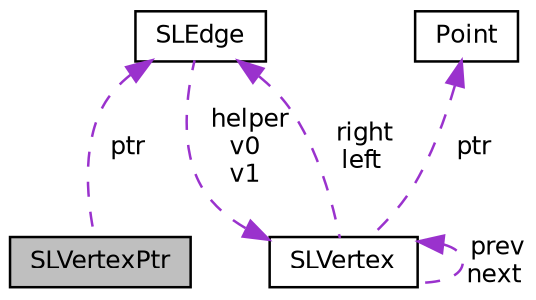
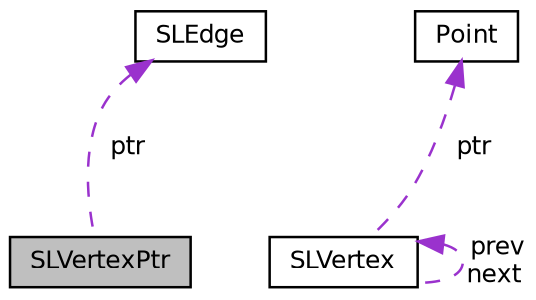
edge "SLVertex" -> "SLEdge": removed, label "right left"
edge "SLEdge" -> "SLVertex": removed, label "helper v0 v1"
